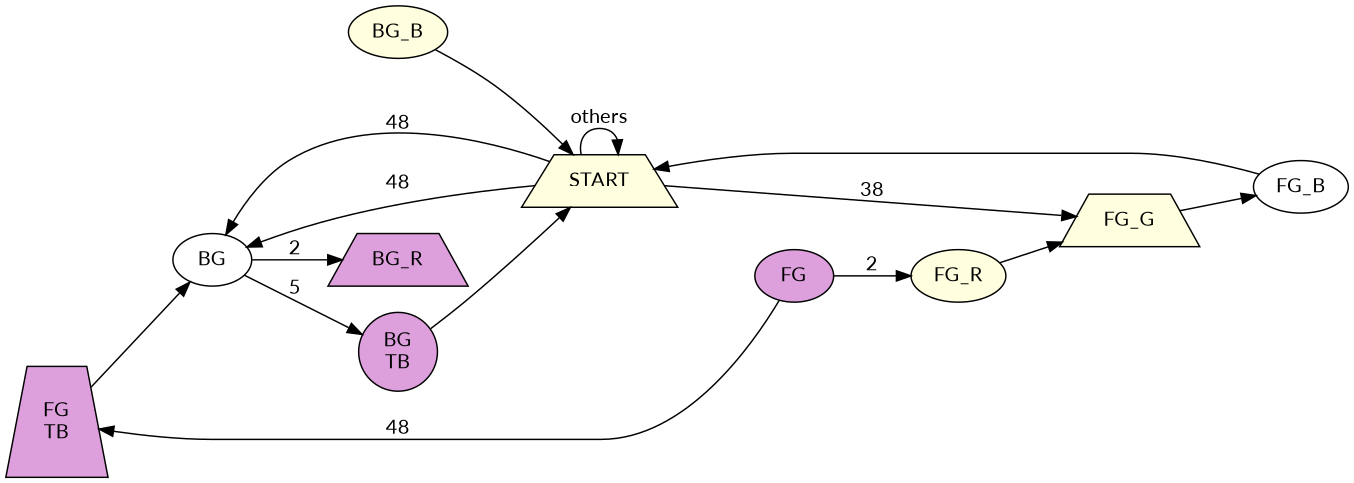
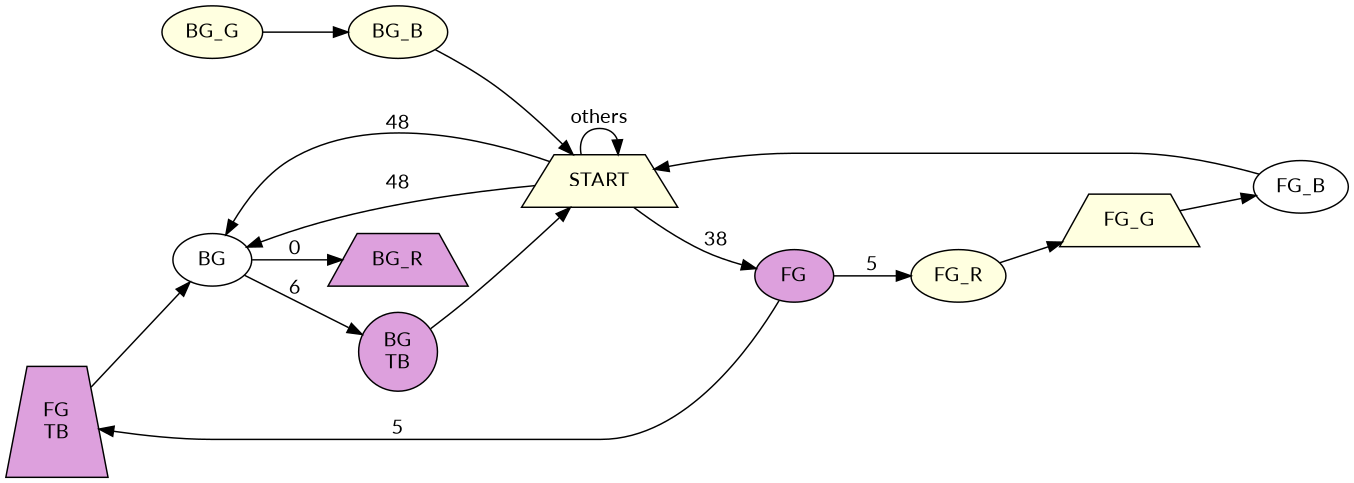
node "BG_G": added
edge "START" -> "FG_G": now "START" -> "FG"
edge "BG" -> "BG_R": label "2" -> "0"
edge "FG" -> "FG_R": label "2" -> "5"
edge "BG" -> "BG TB": label "5" -> "6"
edge "FG" -> "FG TB": label "48" -> "5"
